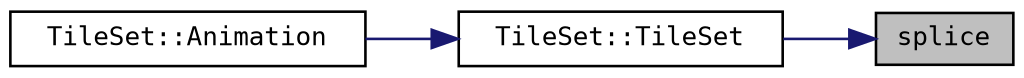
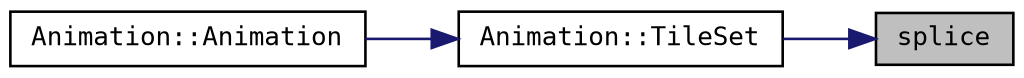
node "TileSet::Animation": label "TileSet::Animation" -> "Animation::Animation"
node "TileSet::TileSet": label "TileSet::TileSet" -> "Animation::TileSet"
